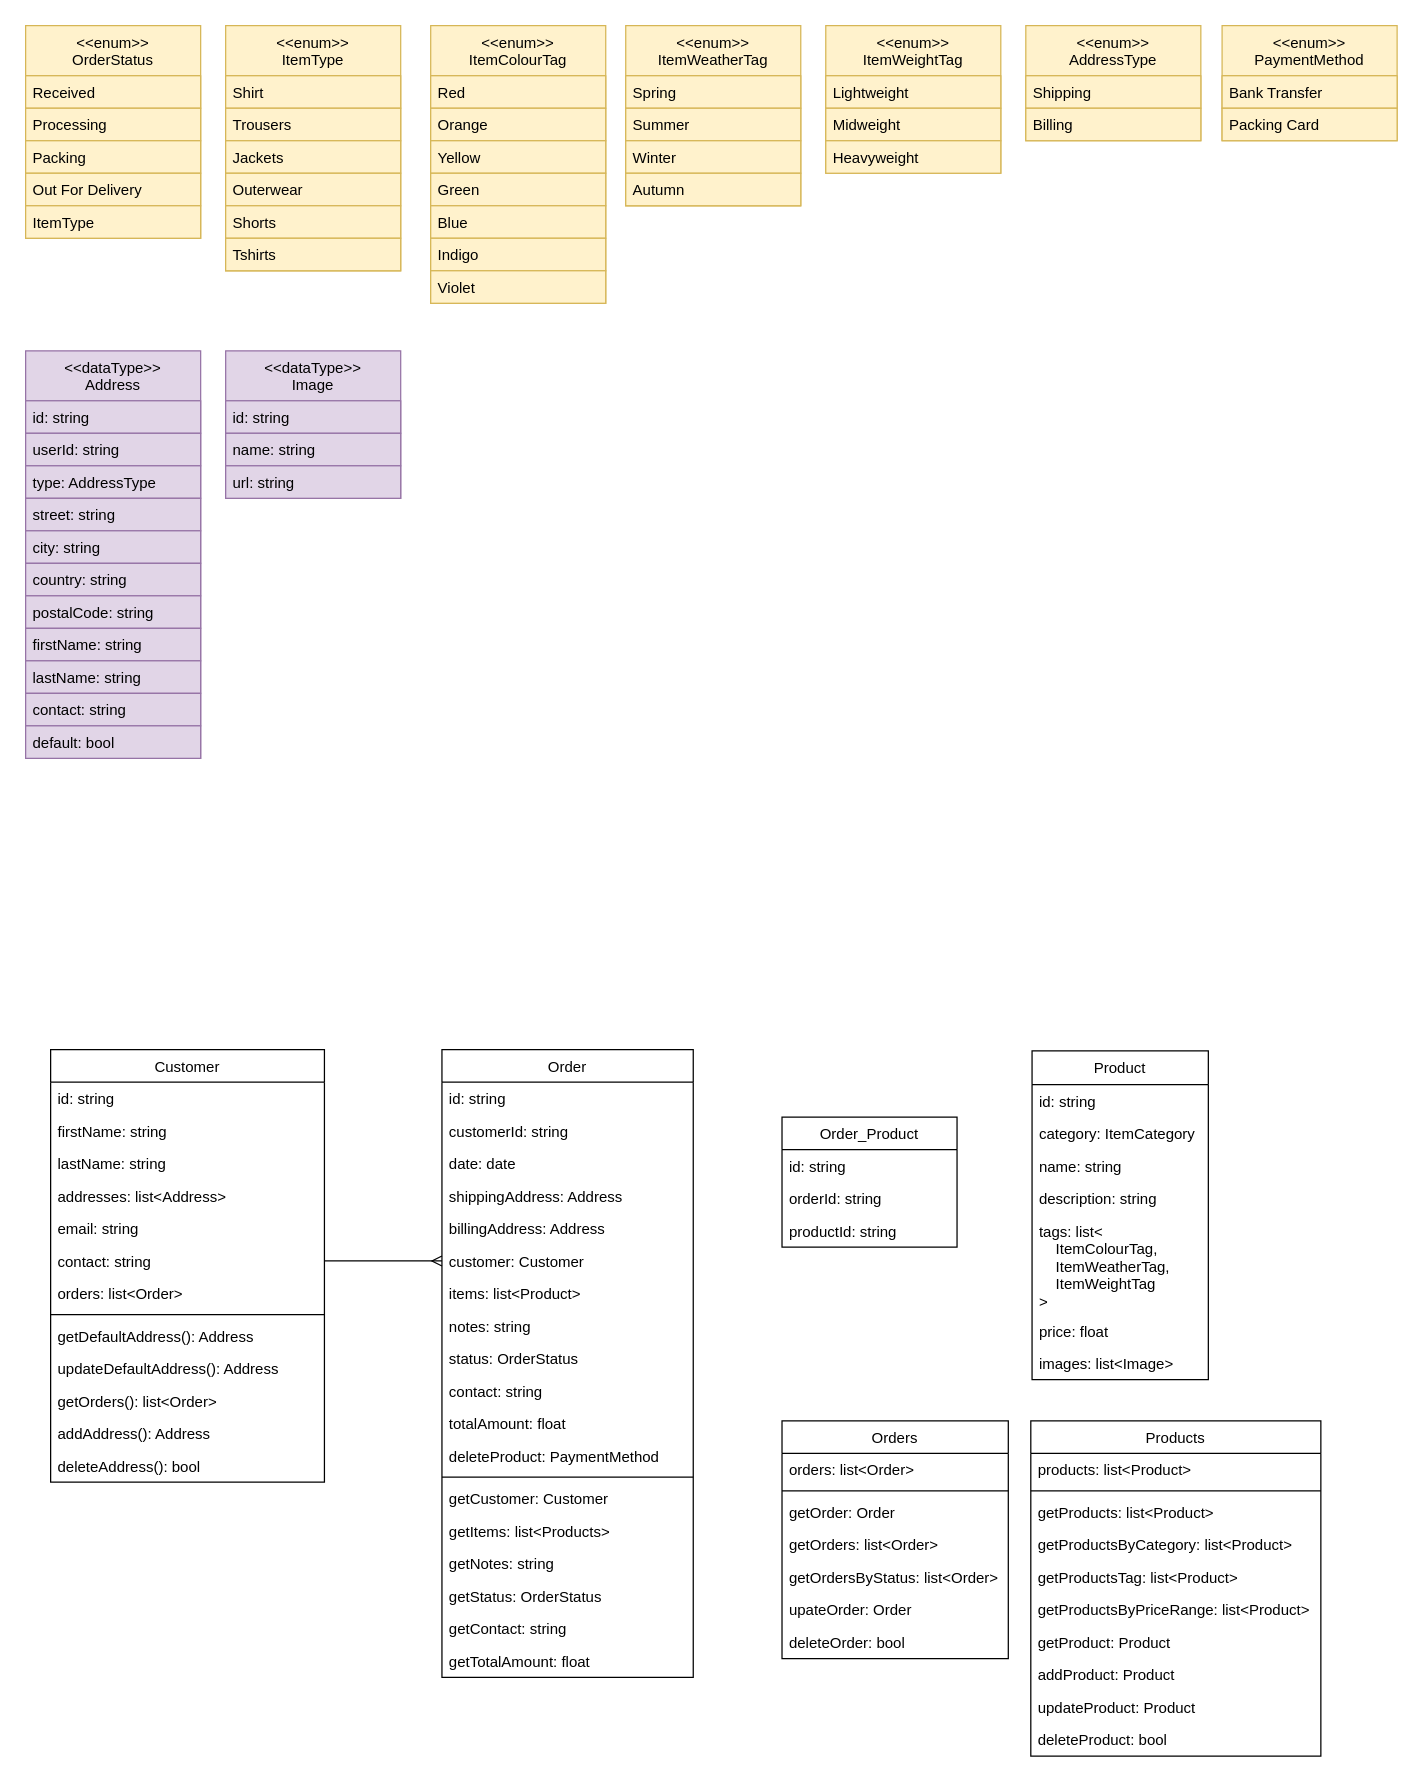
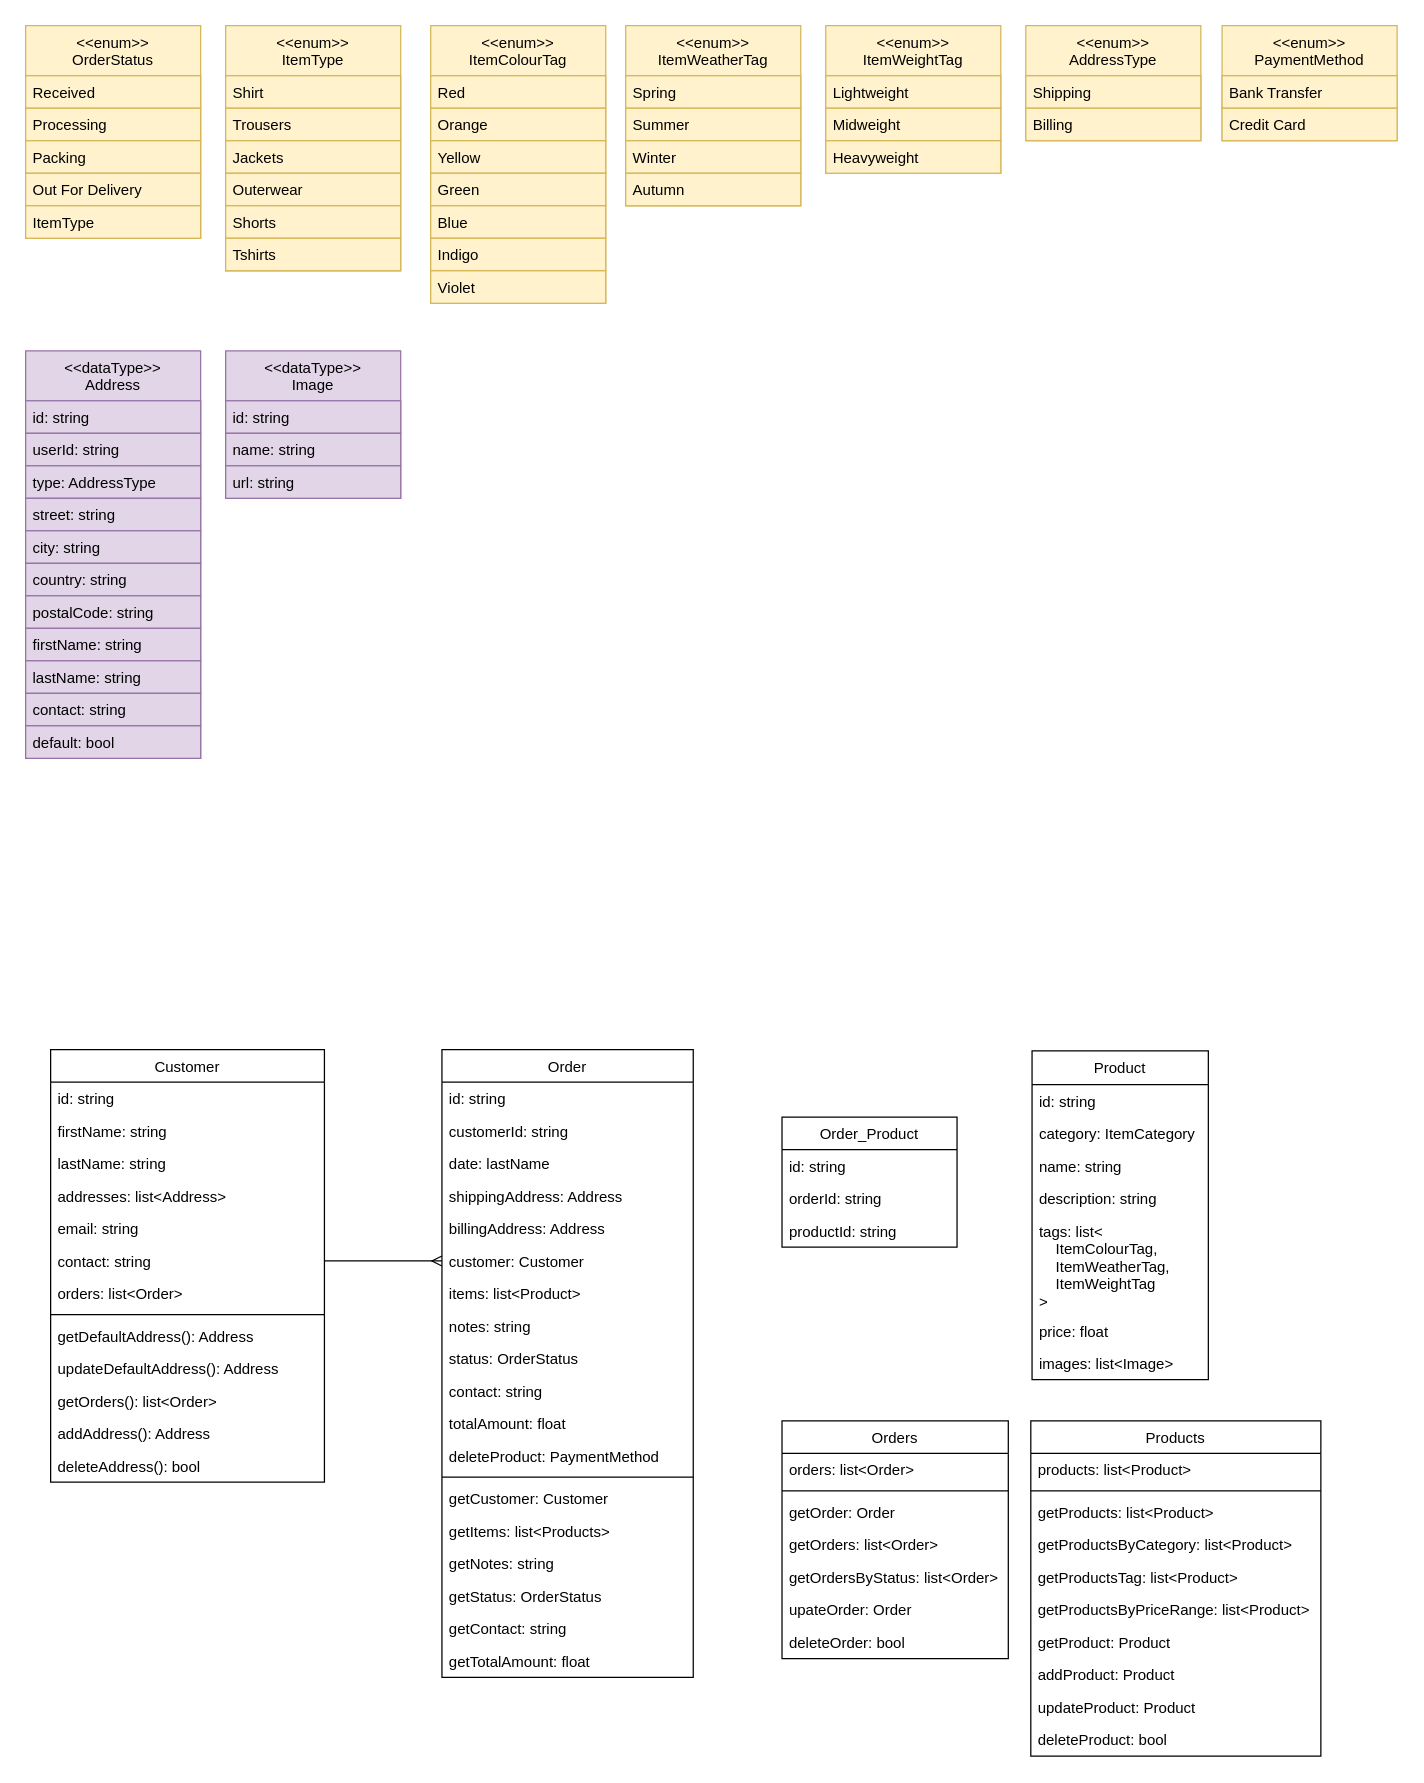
node "Packing Card": label "Packing Card" -> "Credit Card"
node "date: date": label "date: date" -> "date: lastName"
